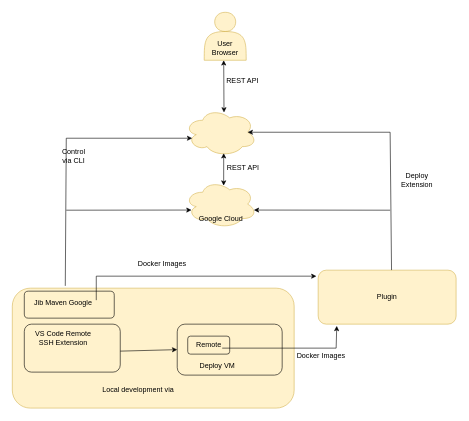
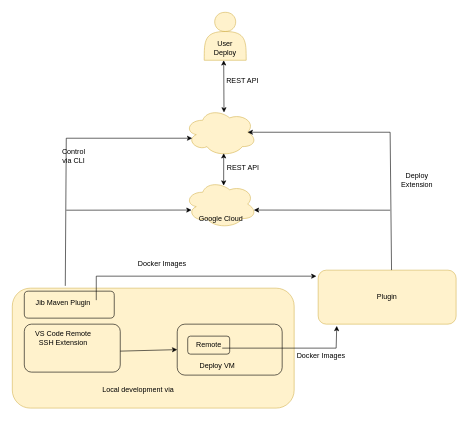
node "User Browser": label "User Browser" -> "User Deploy"
node "Jib Maven Google": label "Jib Maven Google" -> "Jib Maven Plugin"
